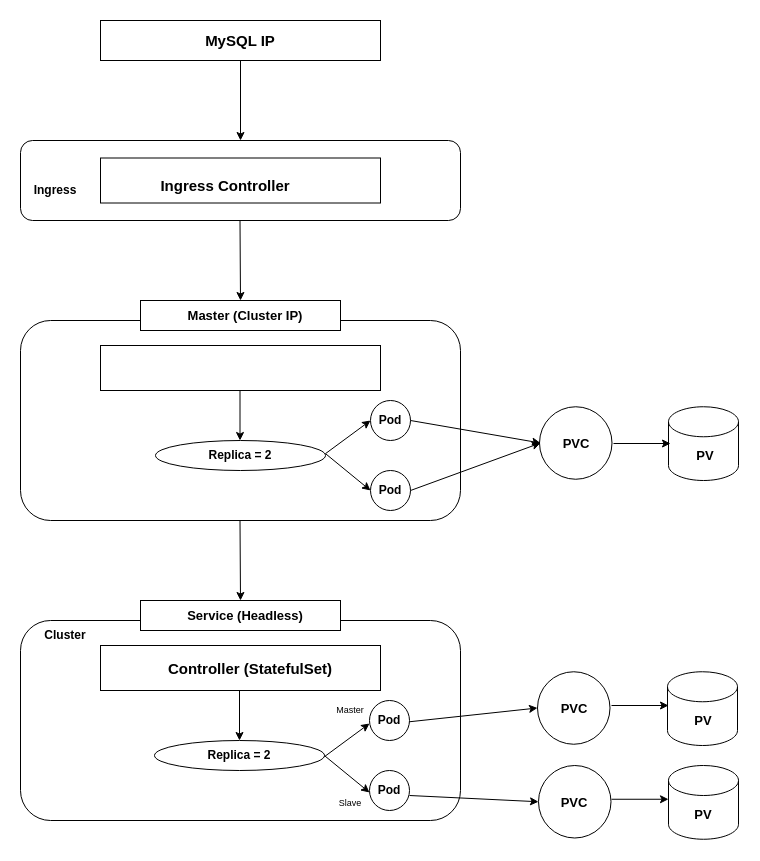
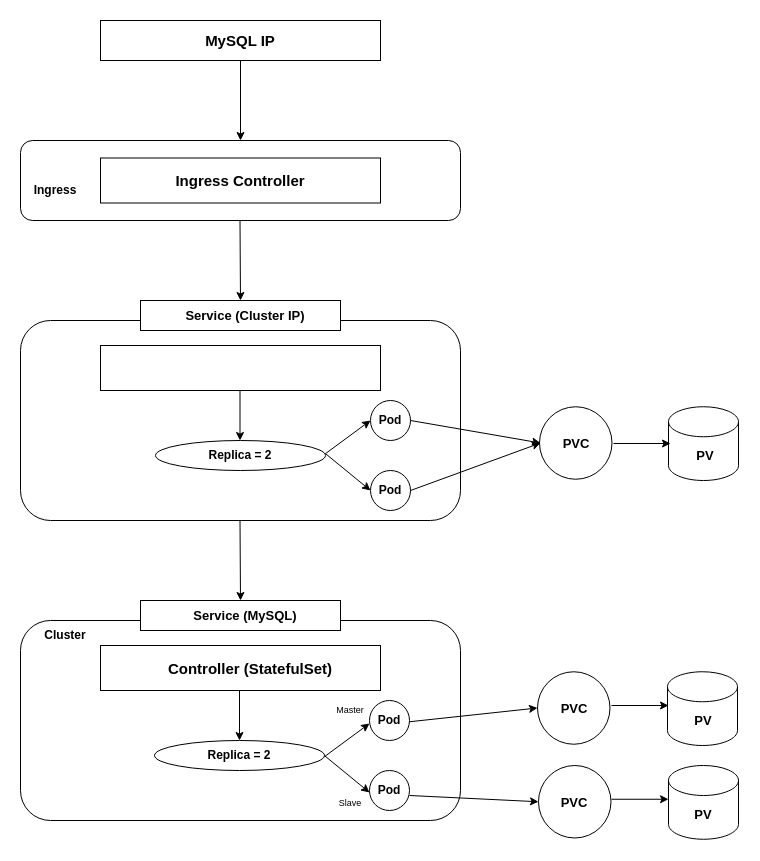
node "Ingress Controller": moved (226, 186) -> (241, 181)
node "Master (Cluster IP)": label "Master (Cluster IP)" -> "Service (Cluster IP)"
node "Service (Headless)": label "Service (Headless)" -> "Service (MySQL)"
